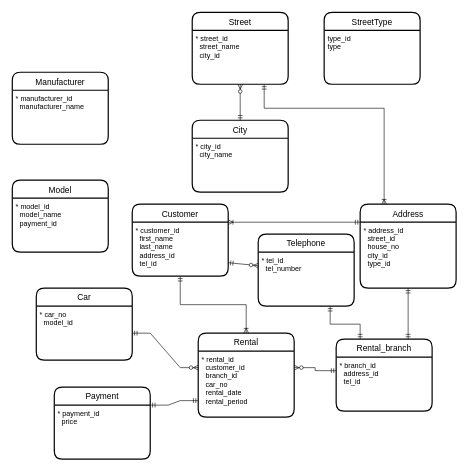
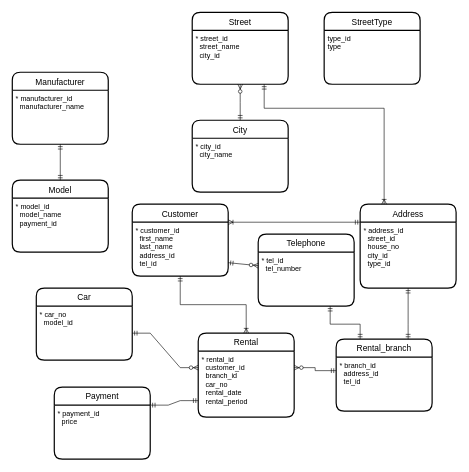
edge "* manufacturer_id manufacturer_name" -- "Model": added
